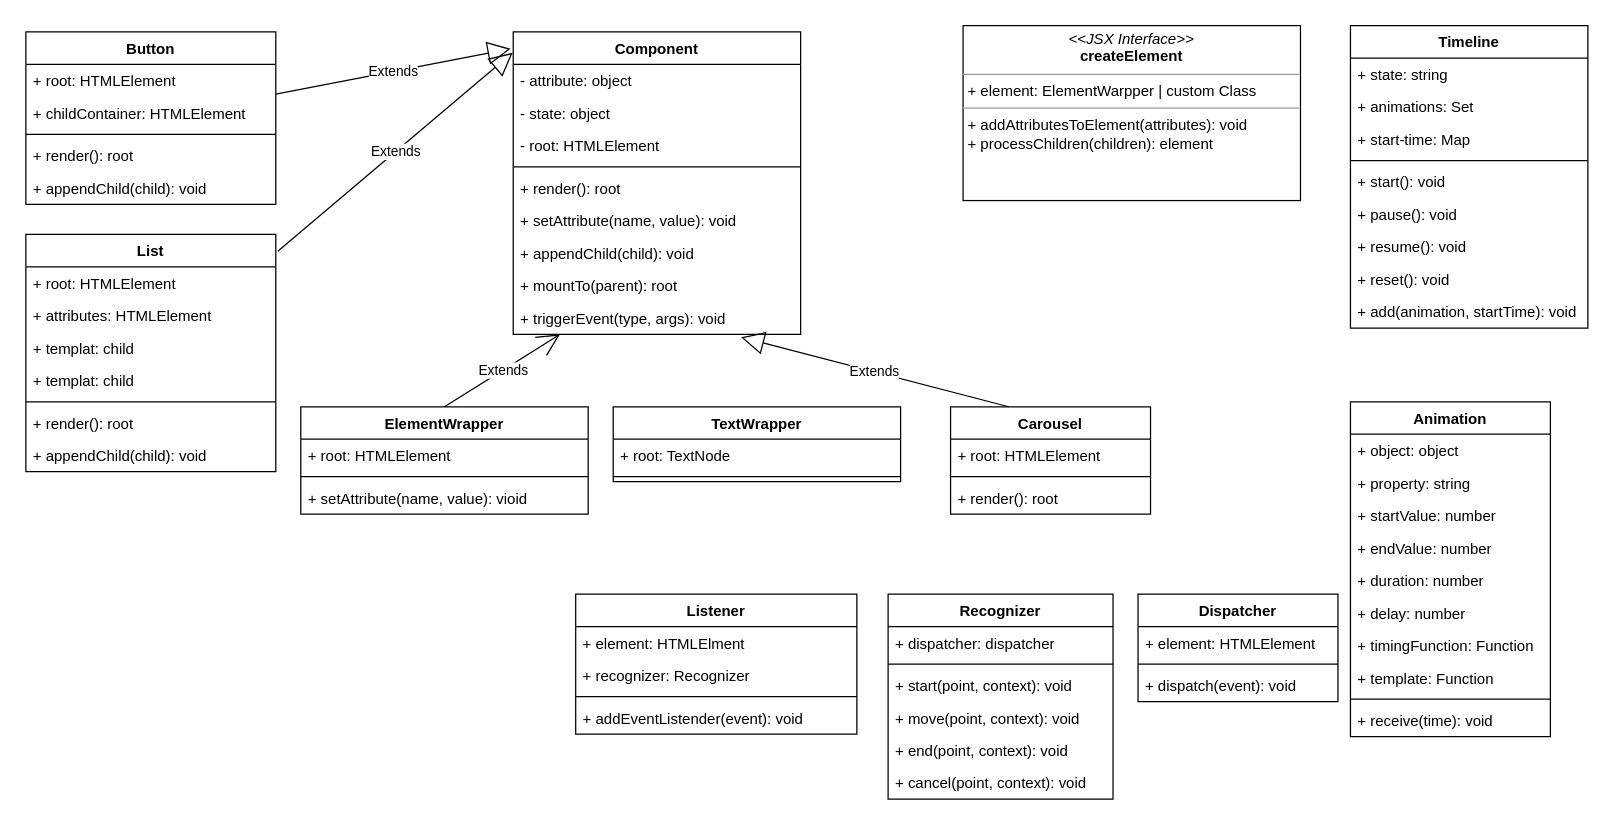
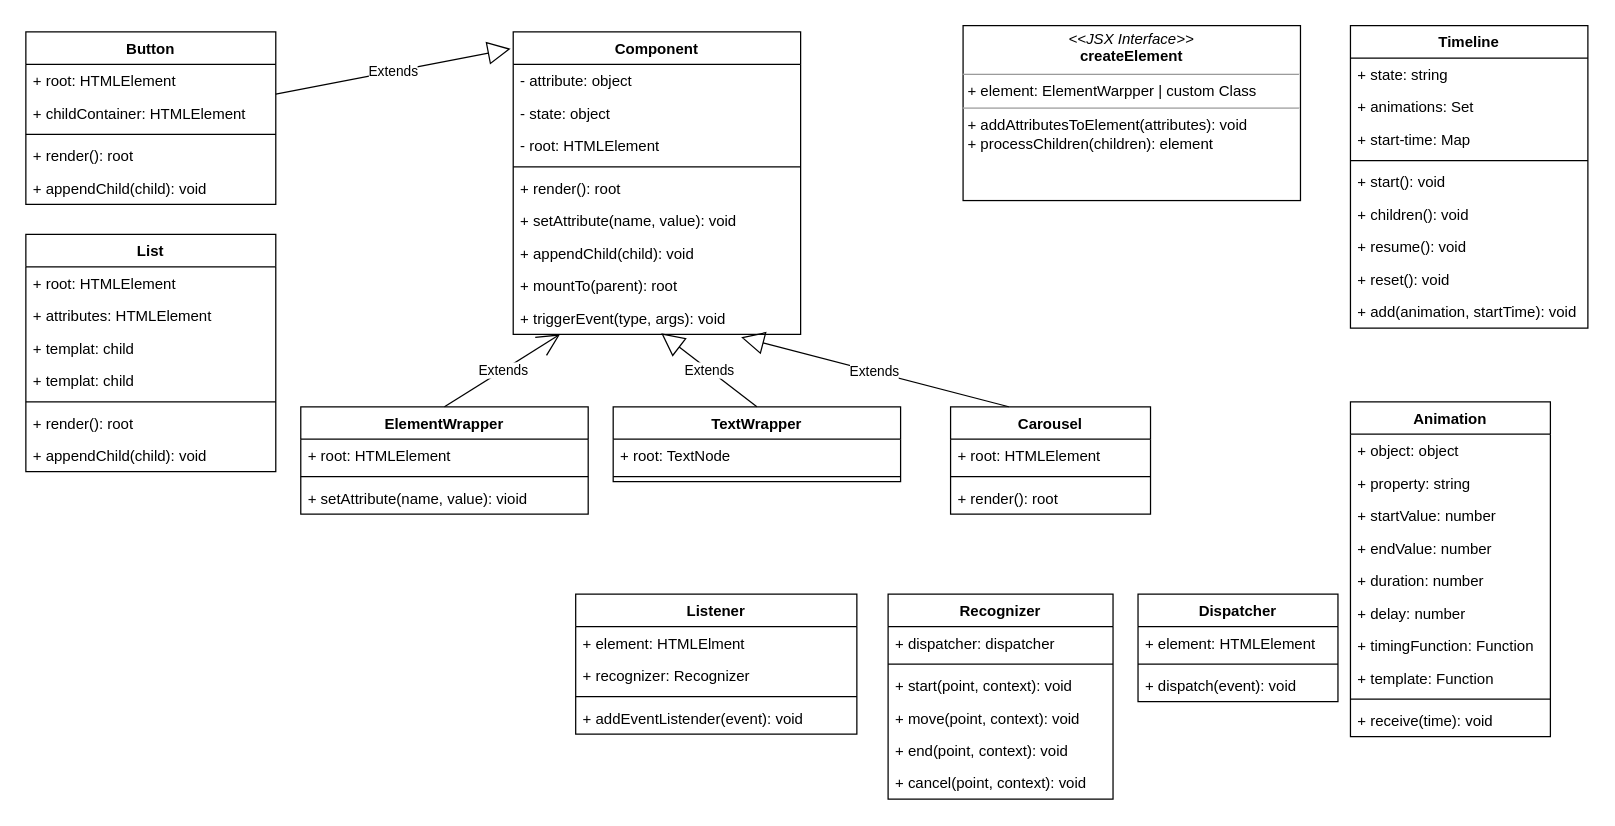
edge "List" -> "Component": removed, label "Extends"
node "+ pause(): void": label "+ pause(): void" -> "+ children(): void"
edge "TextWrapper" -> "+ triggerEvent(type, args): void": added, label "Extends"
